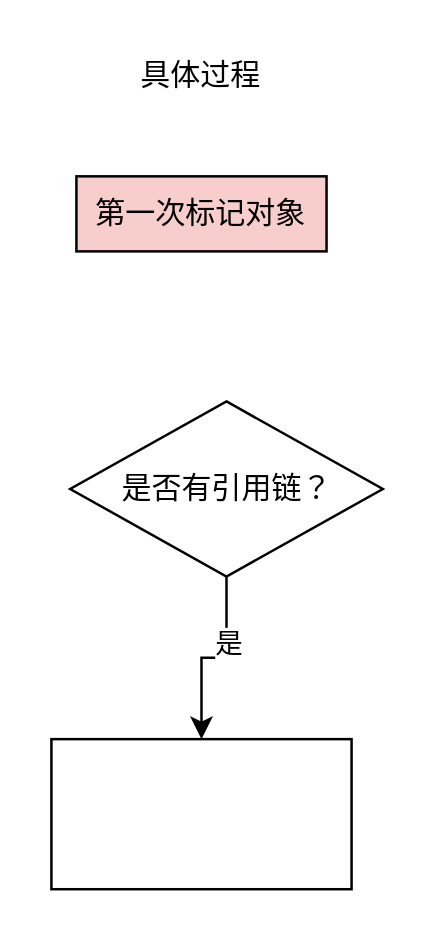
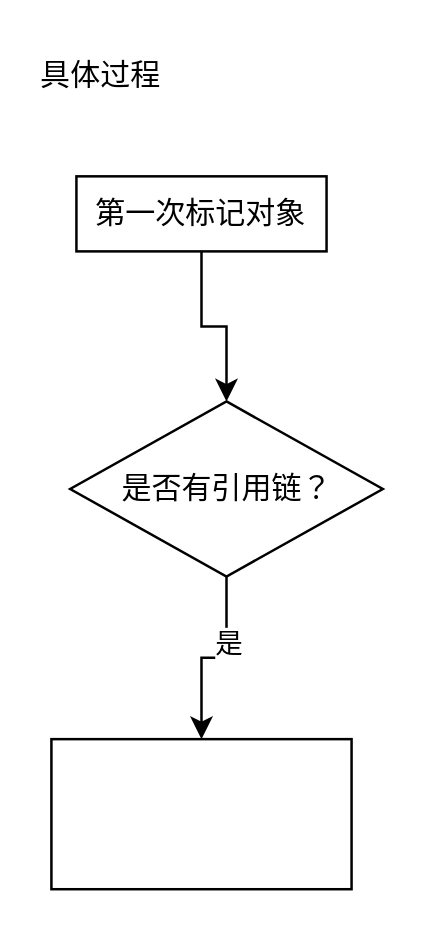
node "具体过程": moved (201, 76) -> (101, 76)
node "第一次标记对象": fillcolor #f8cecc -> #ffffff
edge "第一次标记对象" -> "是否有引用链？": added
